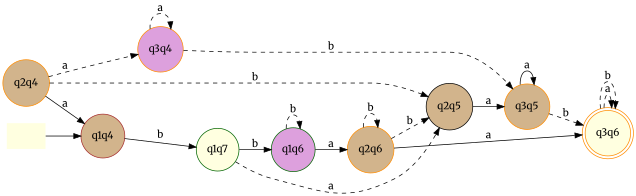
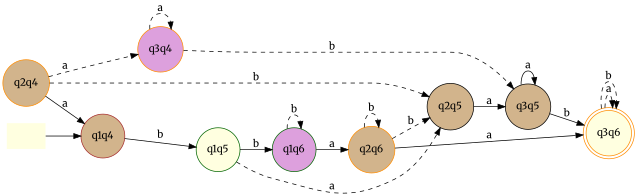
node "q3q5": color darkorange -> black
edge "q3q5" -> "q3q6": style dashed -> solid
node "q1q7": label "q1q7" -> "q1q5"
